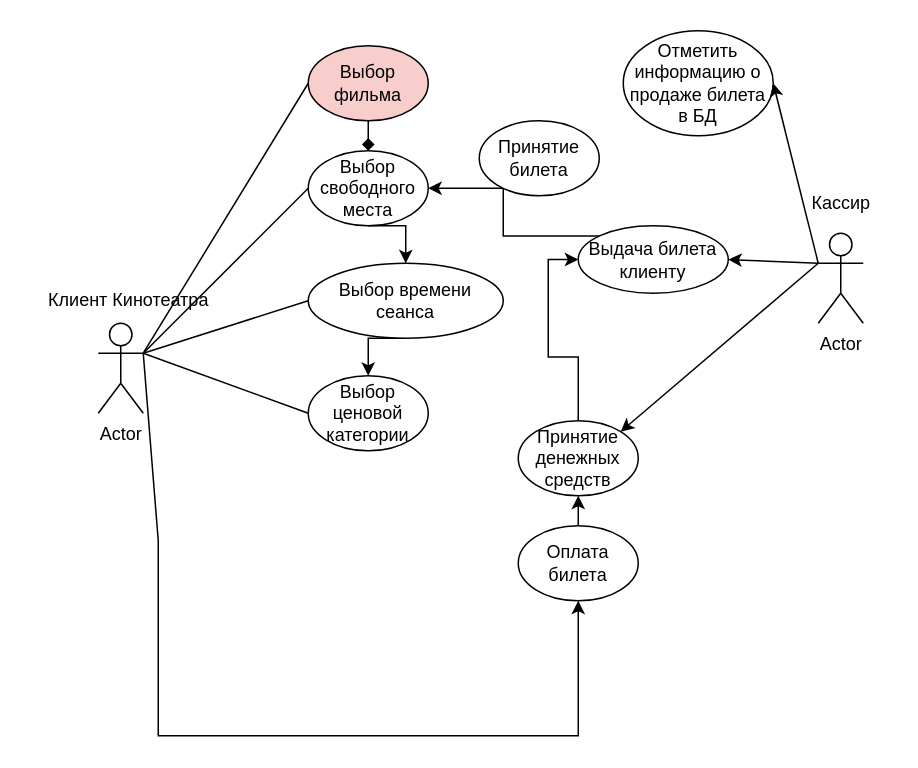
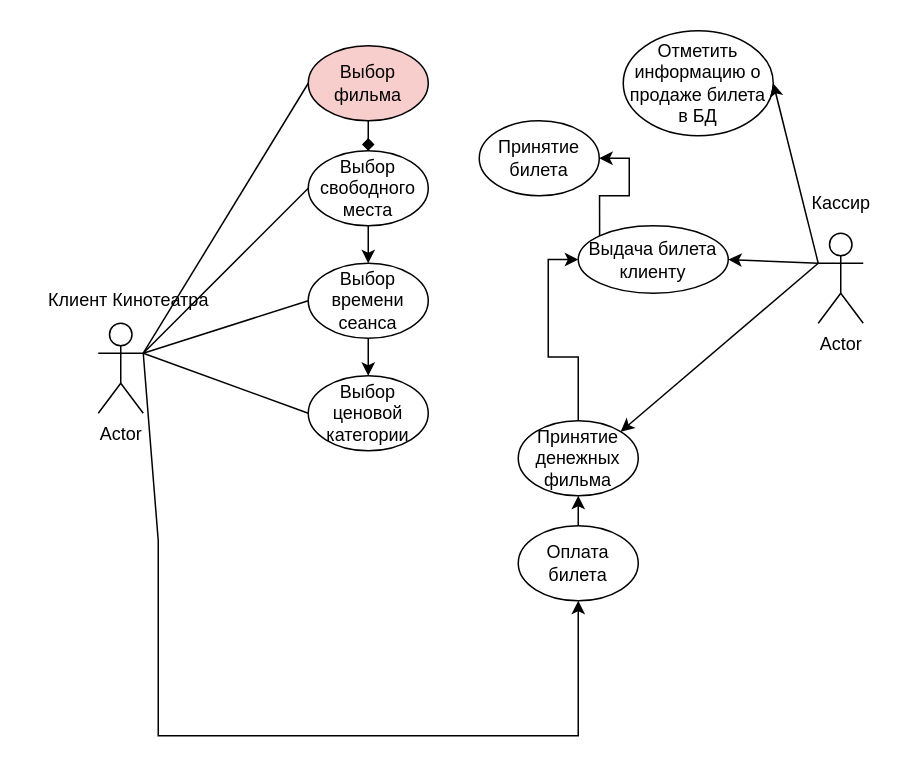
edge "Выдача билета клиенту" -> "Выбор свободного места": now "Выдача билета клиенту" -> "Принятие билета"
node "Выбор времени сеанса": size 195x75 -> 120x75
node "Принятие денежных средств": label "Принятие денежных средств" -> "Принятие денежных фильма"
